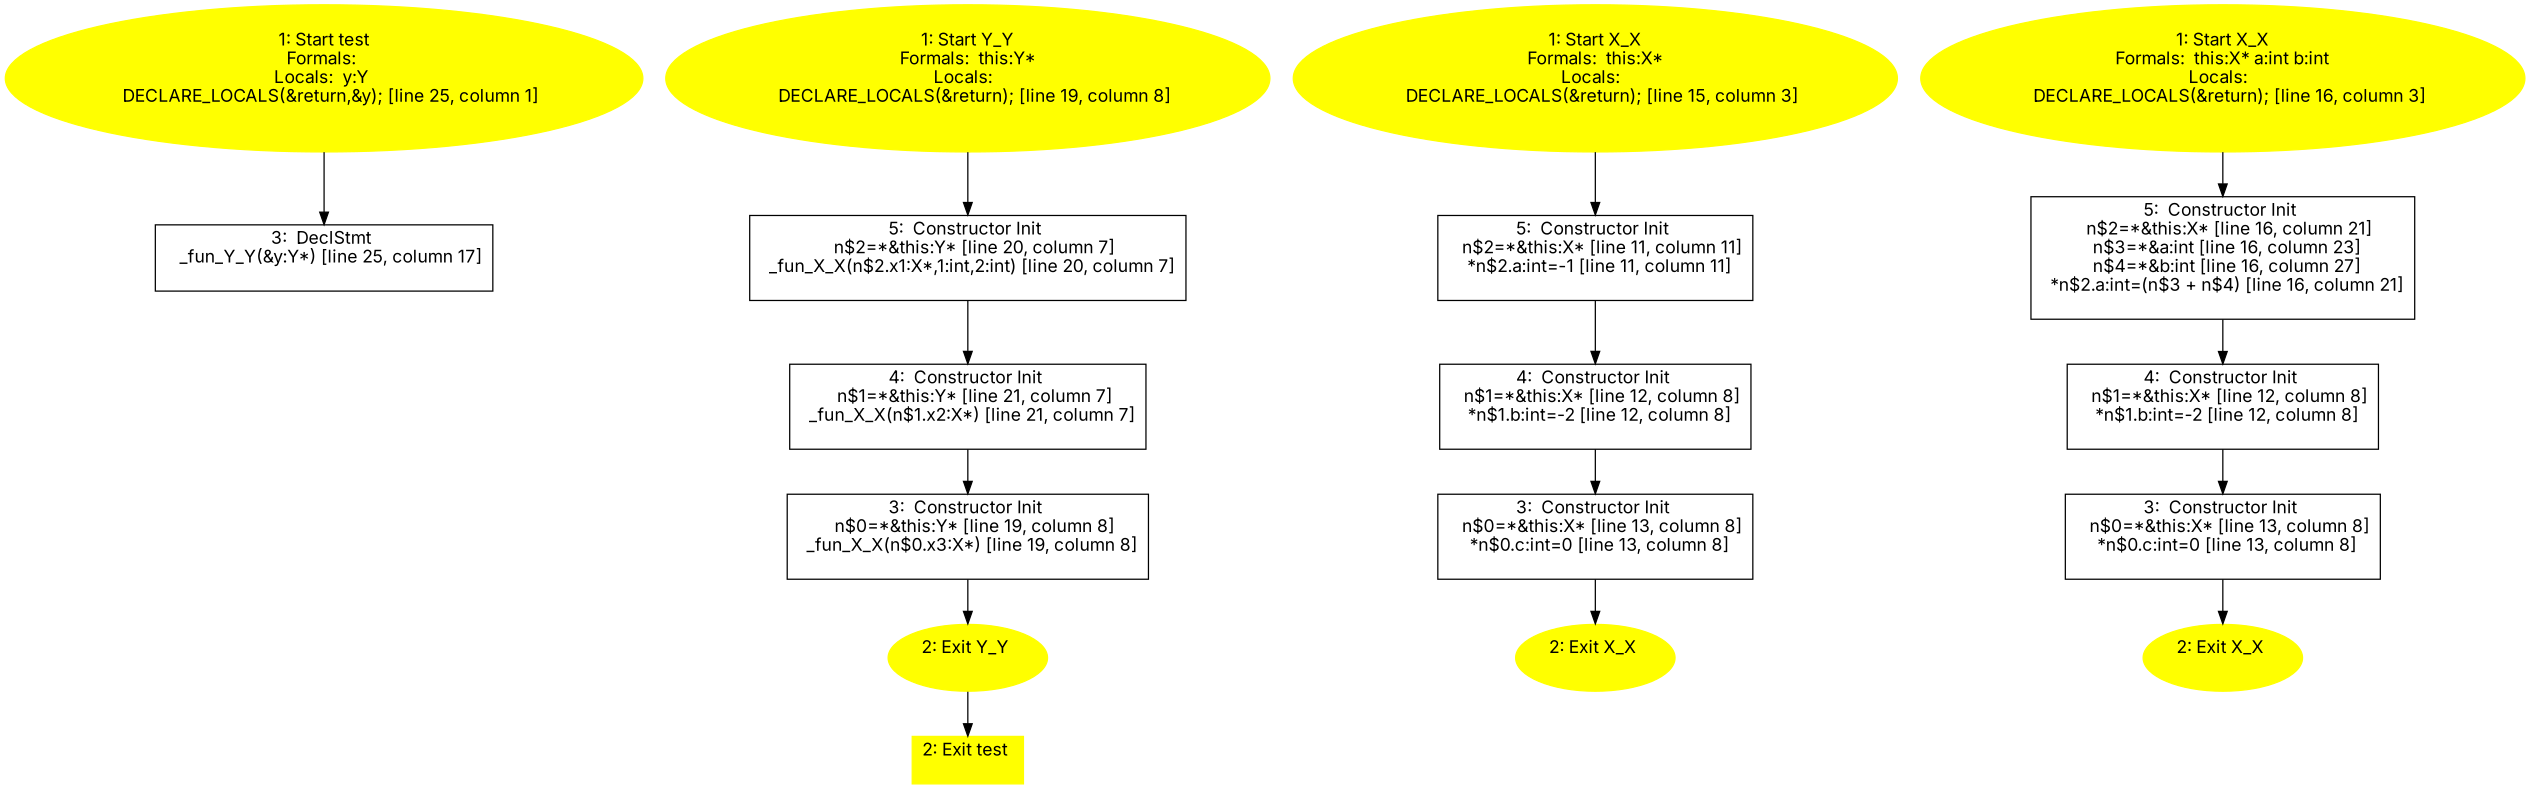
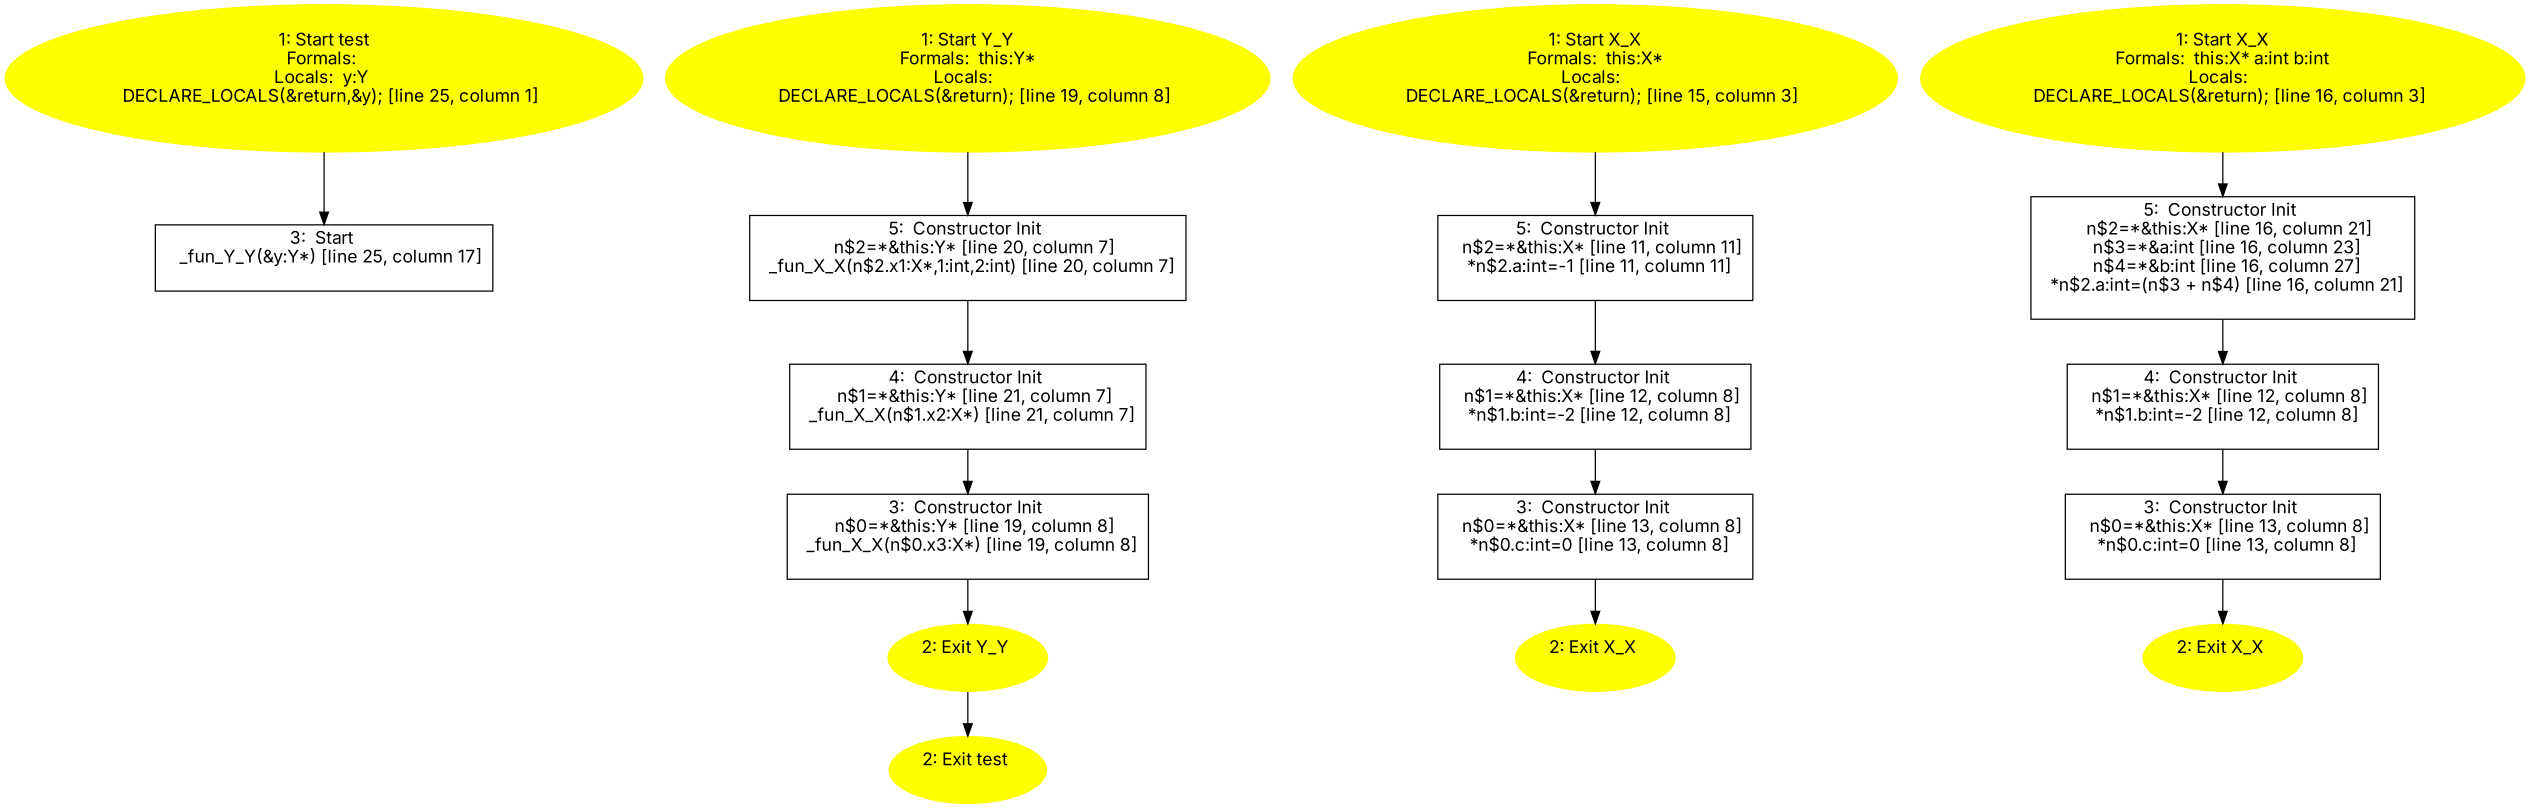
node "3:  DeclStmt _fun_Y_Y(&y:Y*) [line 25, column 17]": label "3:  DeclStmt _fun_Y_Y(&y:Y*) [line 25, column 17]" -> "3:  Start _fun_Y_Y(&y:Y*) [line 25, column 17]"
node "2: Exit test": shape box -> ellipse
